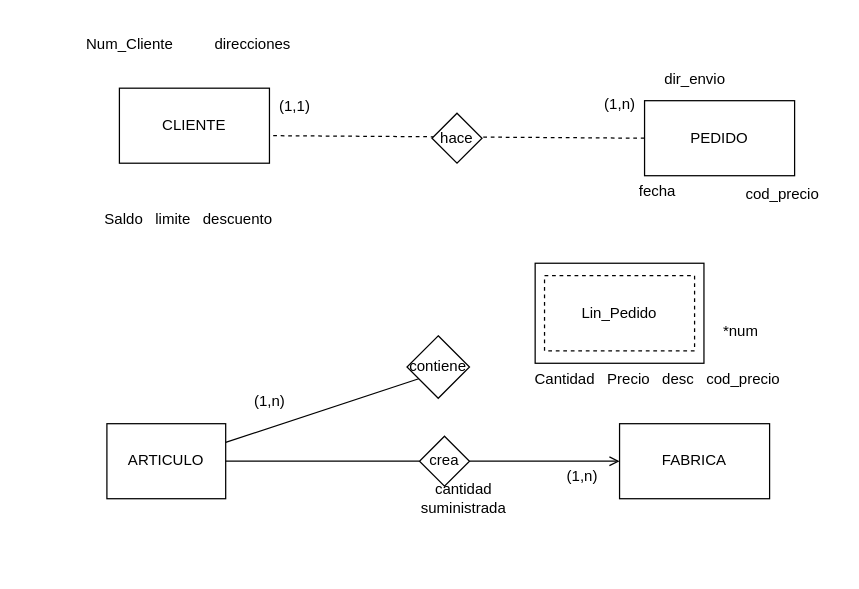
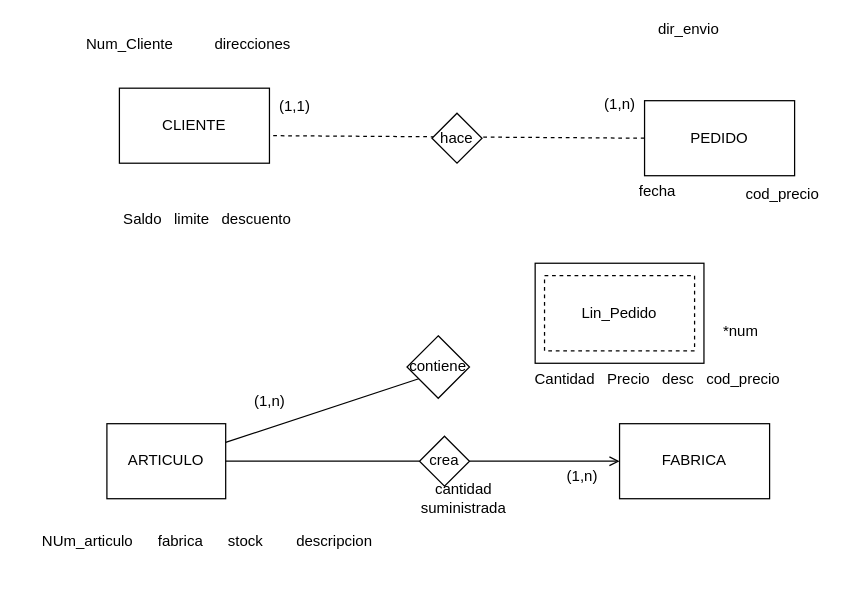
node "dir_envio": moved (694, 79) -> (688, 29)
node "Saldo limite descuento": moved (188, 219) -> (207, 219)
node "NUm_articulo fabrica stock descripcion": added
